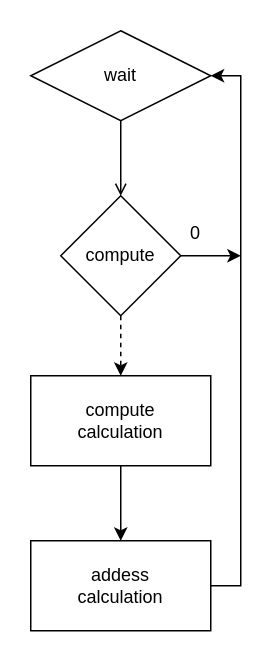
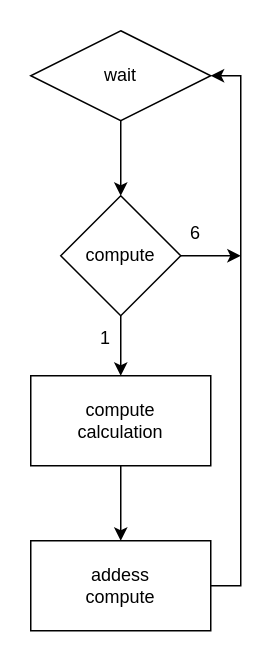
edge "wait" -> "compute": arrowhead open -> classic
node "0": label "0" -> "6"
node "1": added
edge "compute" -> "compute calculation": style dashed -> solid
node "addess calculation": label "addess calculation" -> "addess compute"
